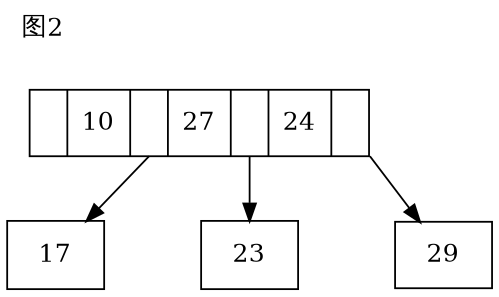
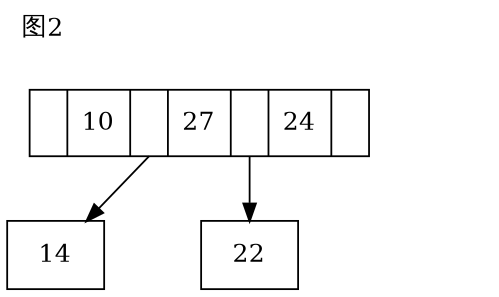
node "17": label "17" -> "14"
node "23": label "23" -> "22"
node "29": removed
